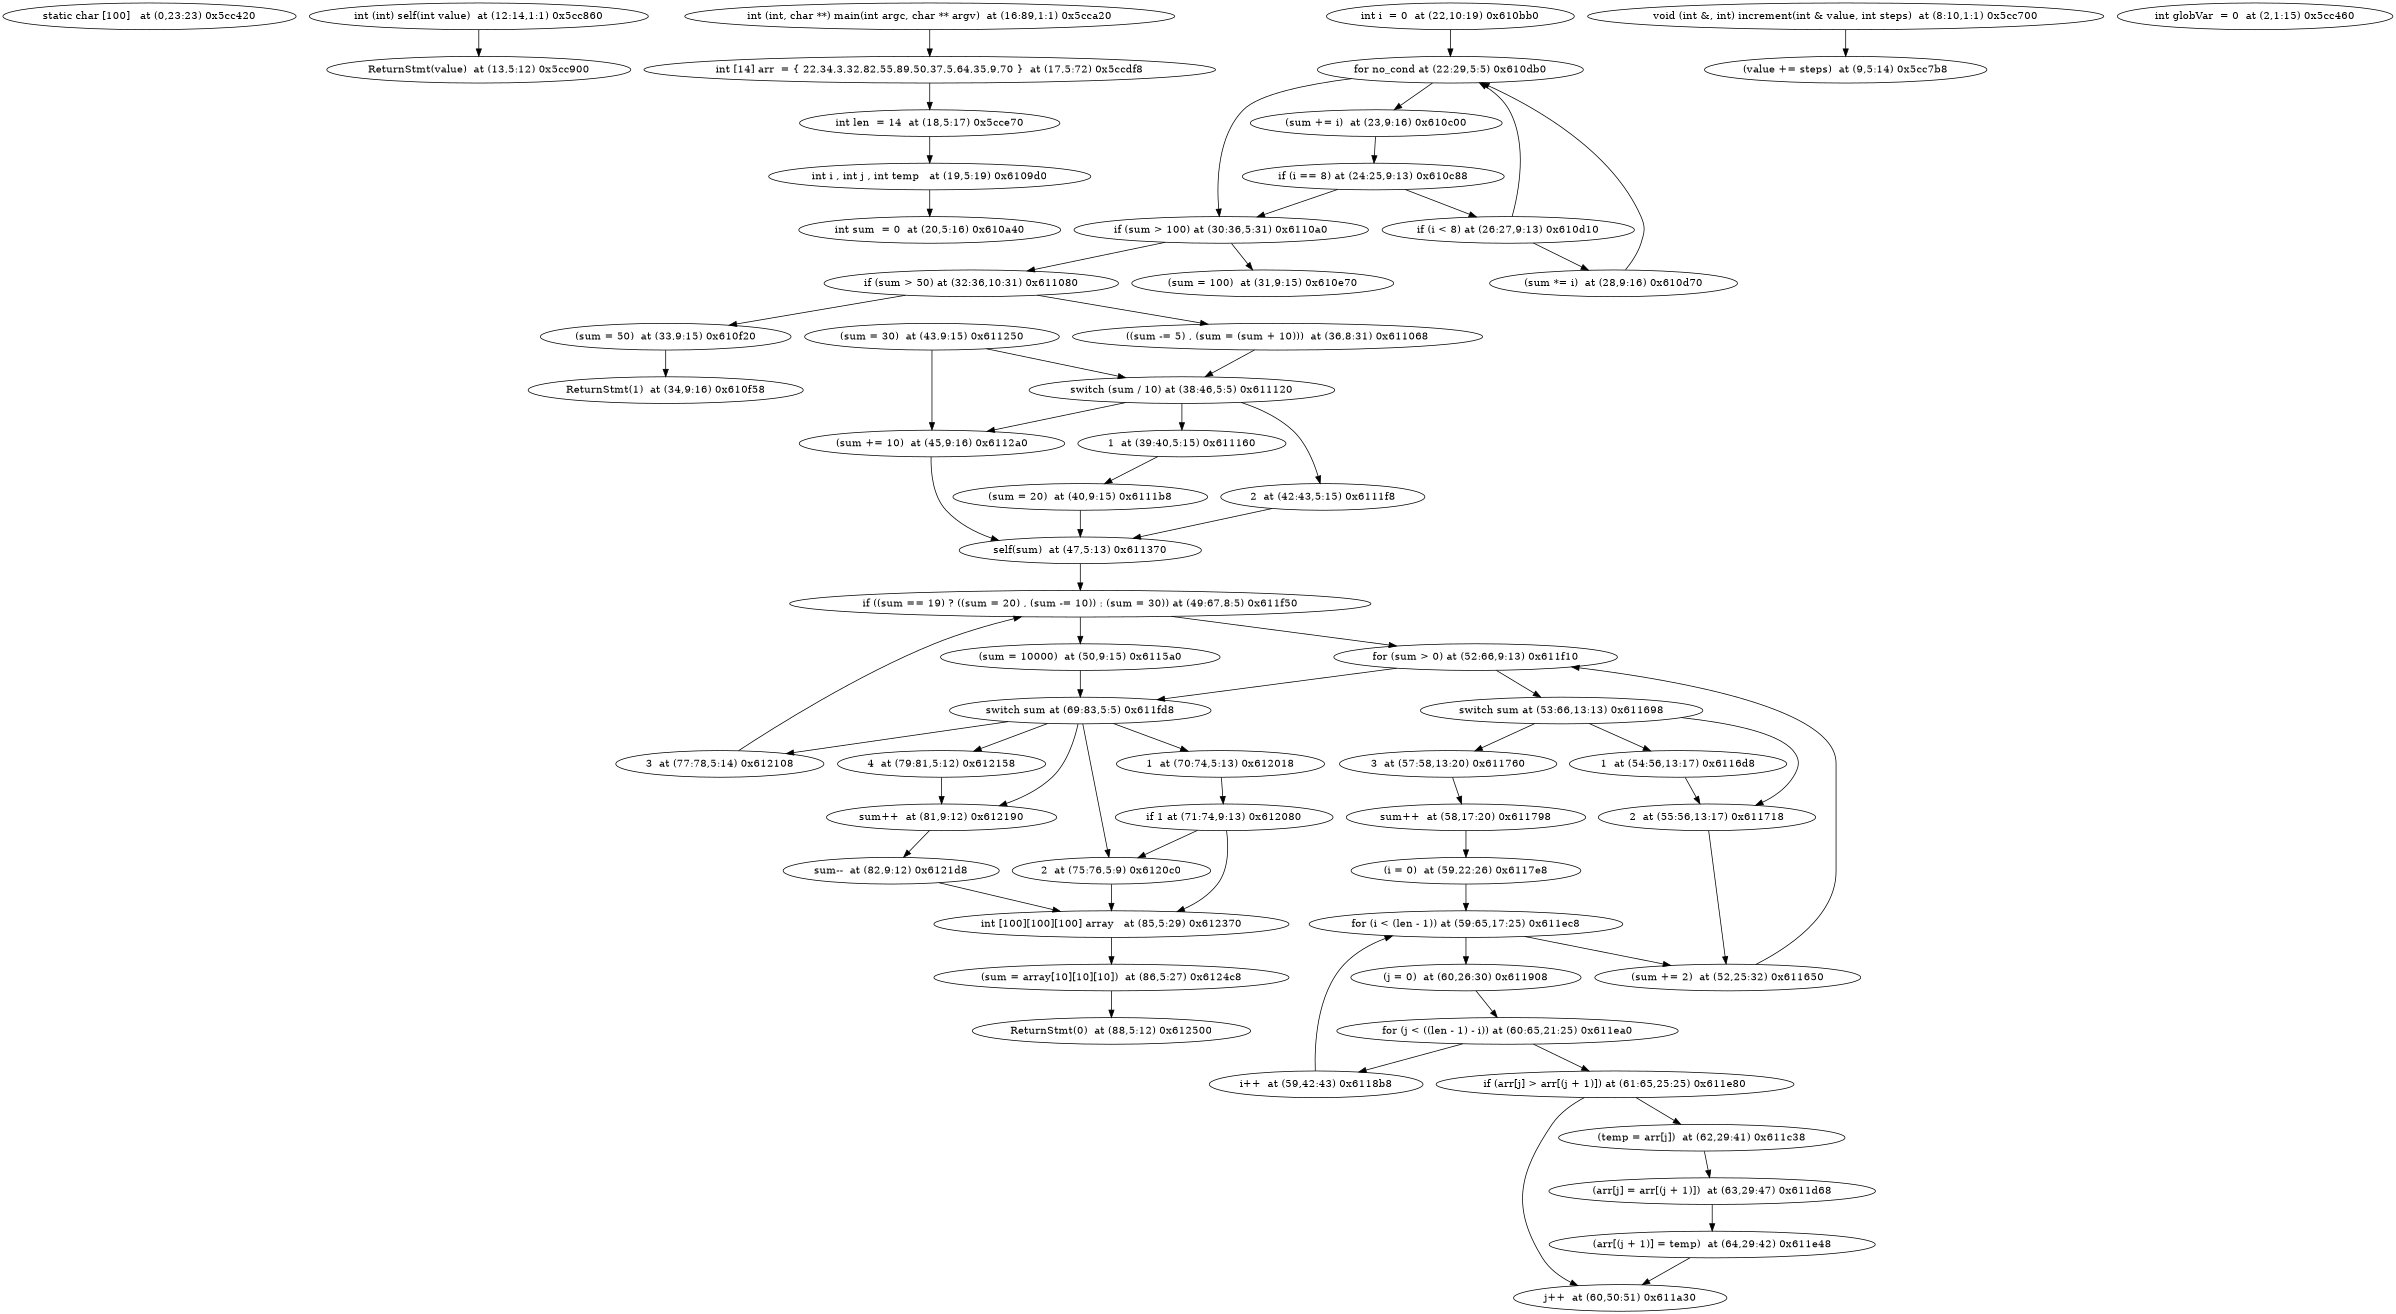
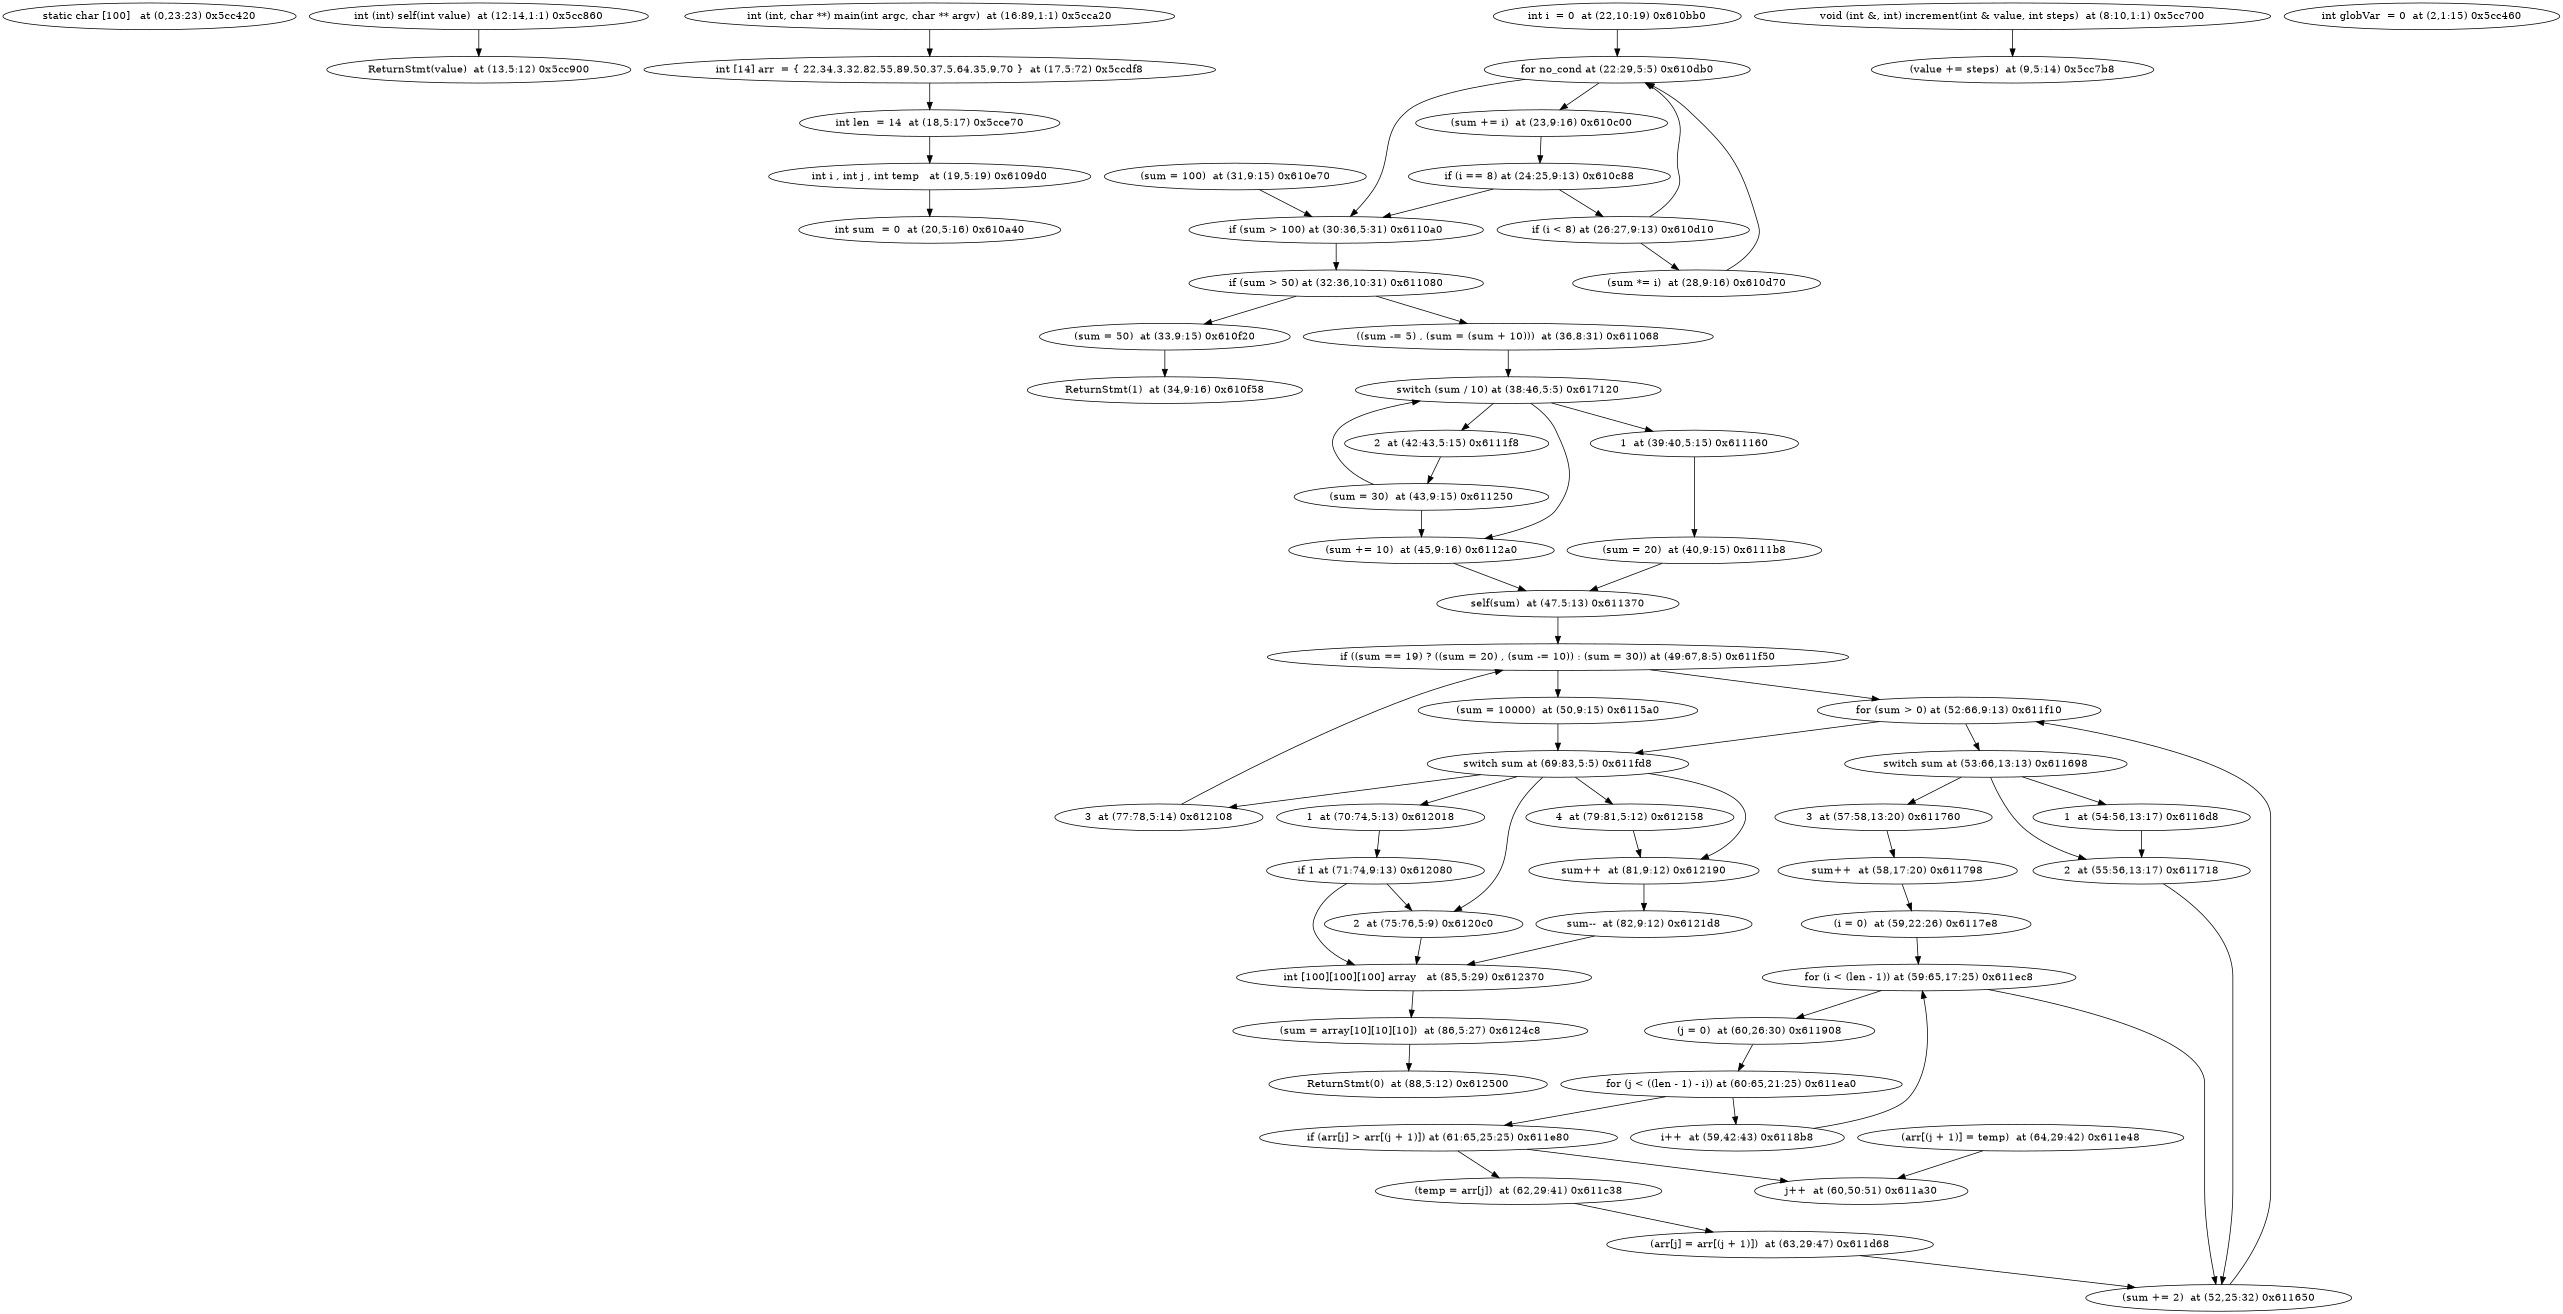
edge "if (sum > 100) at (30:36,5:31) 0x6110a0" -> "(sum = 100)  at (31,9:15) 0x610e70": reversed
node "switch (sum / 10) at (38:46,5:5) 0x611120": label "switch (sum / 10) at (38:46,5:5) 0x611120" -> "switch (sum / 10) at (38:46,5:5) 0x617120"
edge "2  at (42:43,5:15) 0x6111f8" -> "self(sum)  at (47,5:13) 0x611370": now "2  at (42:43,5:15) 0x6111f8" -> "(sum = 30)  at (43,9:15) 0x611250"
edge "(arr[j] = arr[(j + 1)])  at (63,29:47) 0x611d68" -> "(arr[(j + 1)] = temp)  at (64,29:42) 0x611e48": now "(arr[j] = arr[(j + 1)])  at (63,29:47) 0x611d68" -> "(sum += 2)  at (52,25:32) 0x611650"
